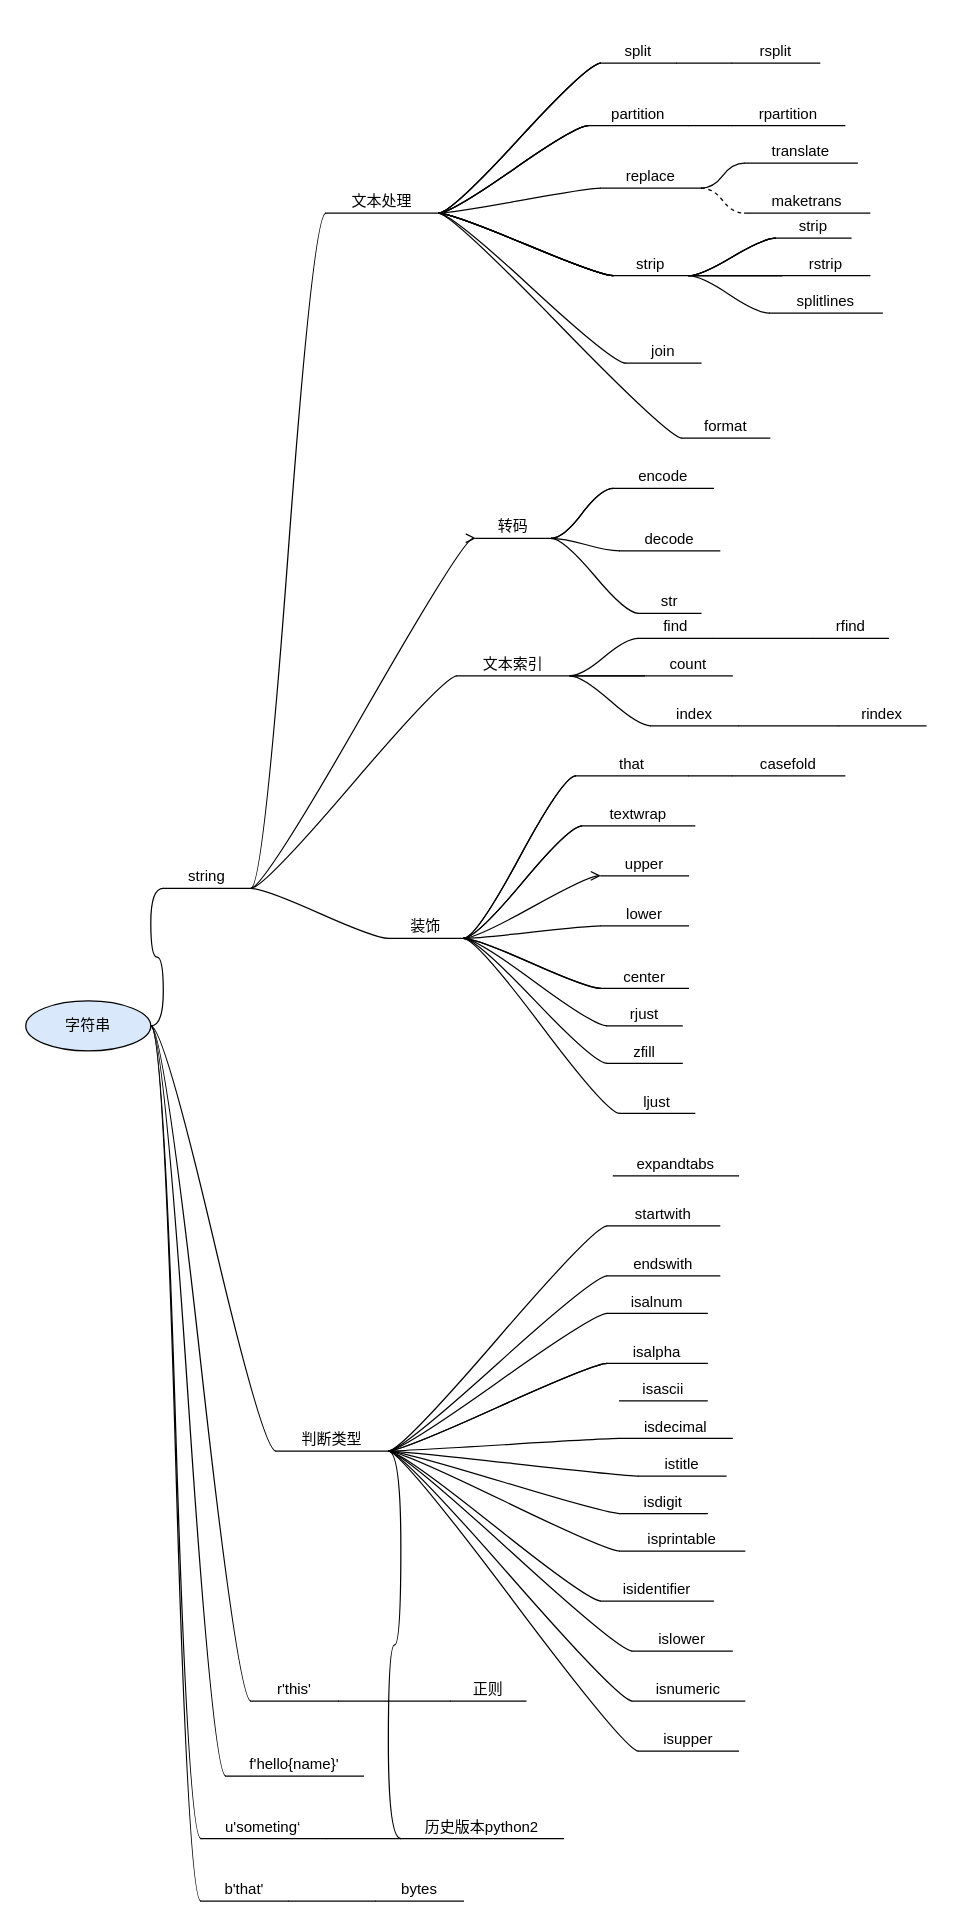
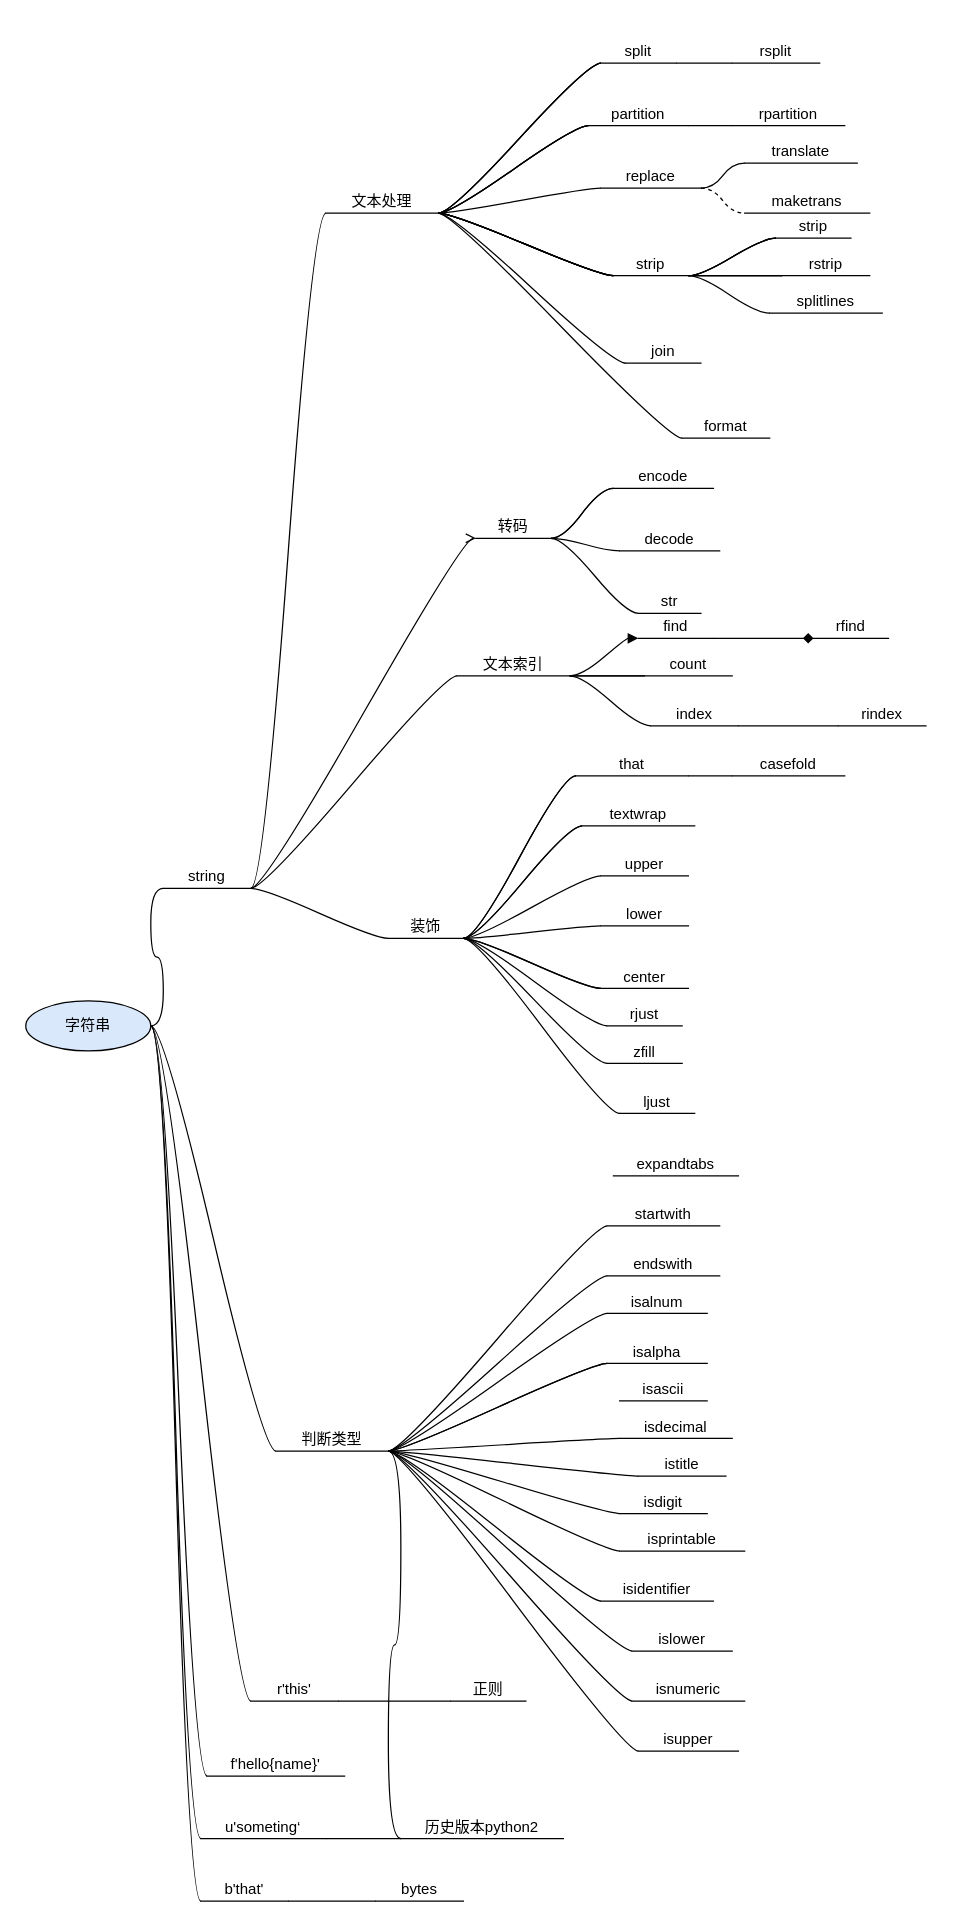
edge "find" -- "rfind": arrowhead none -> diamond
edge "find" -- "文本索引": arrowhead none -> block
edge "装饰" -> "upper": arrowhead open -> none
node "f'hello{name}'": moved (294, 1757) -> (276, 1757)
